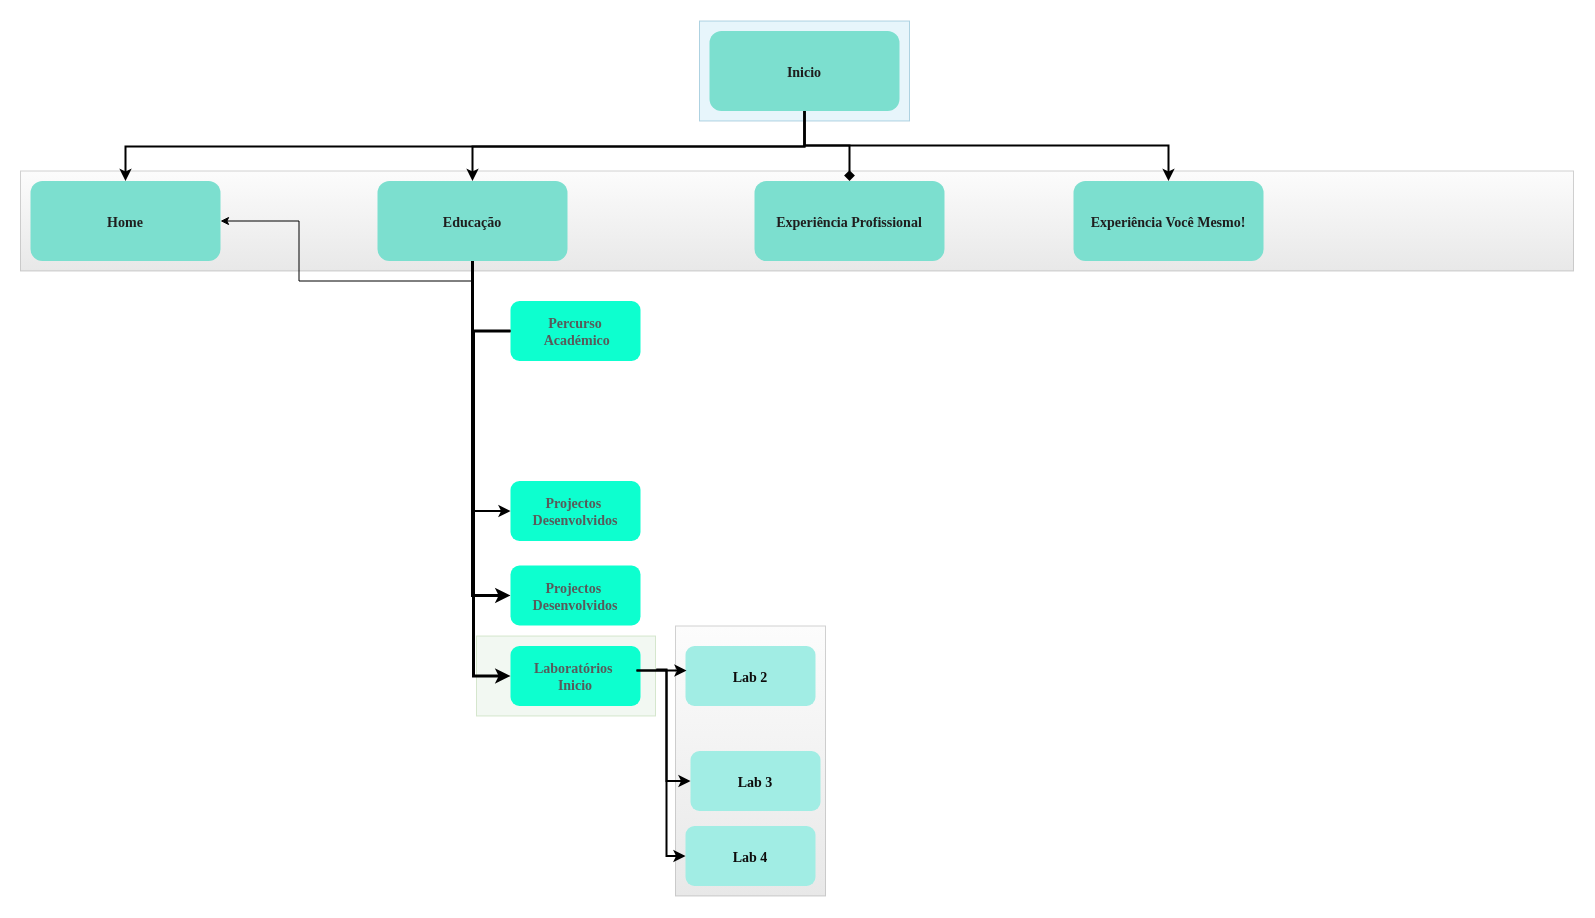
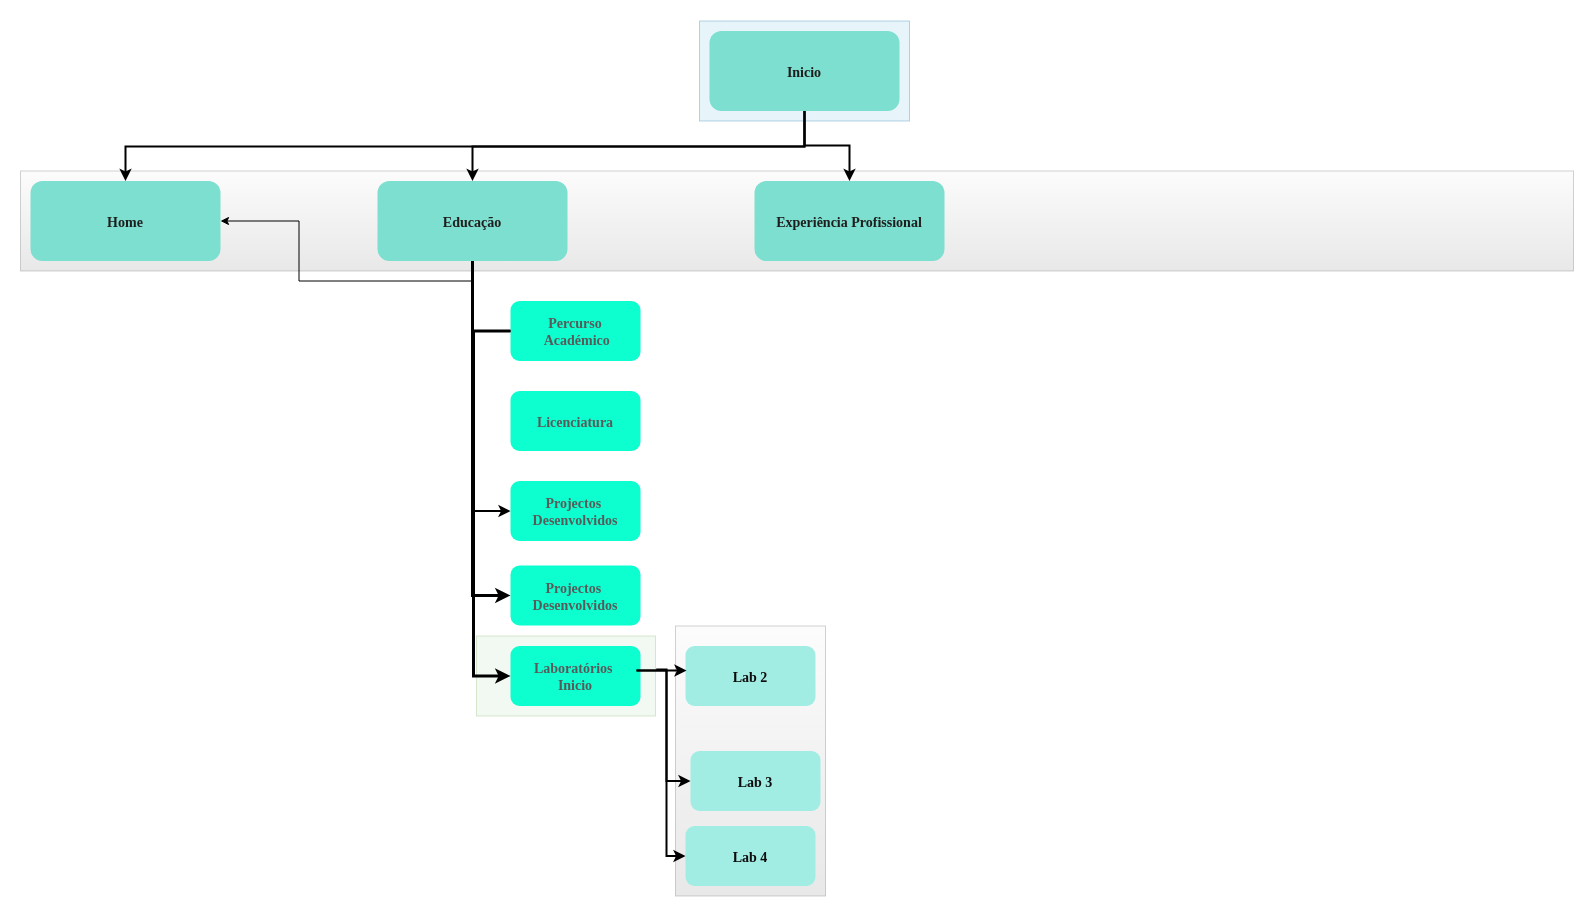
edge "Inicio" -> "Experiência Você Mesmo!": removed
edge "Inicio" -> "Experiência Profissional": arrowhead diamond -> classic
node "Experiência Você Mesmo!": removed
node "Licenciatura": added
